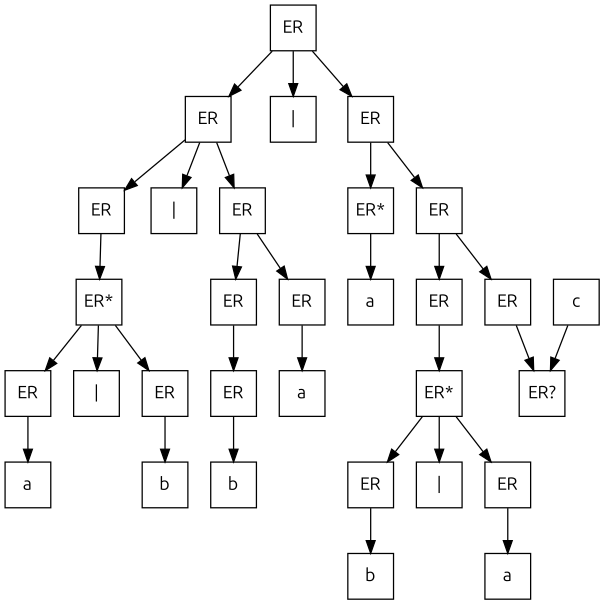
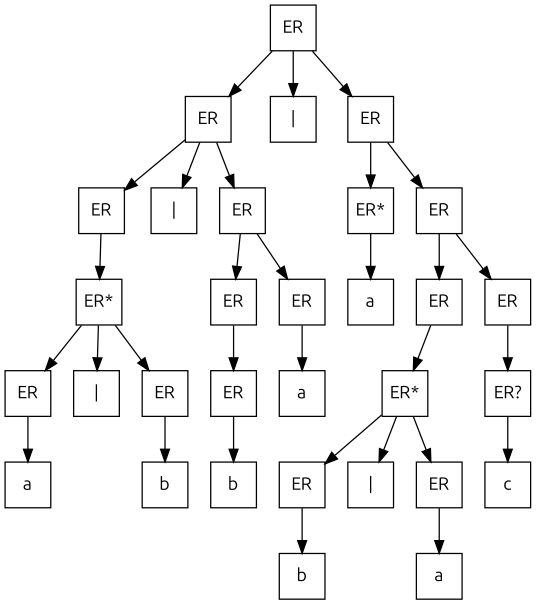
edge "c" -> "ER?": reversed
